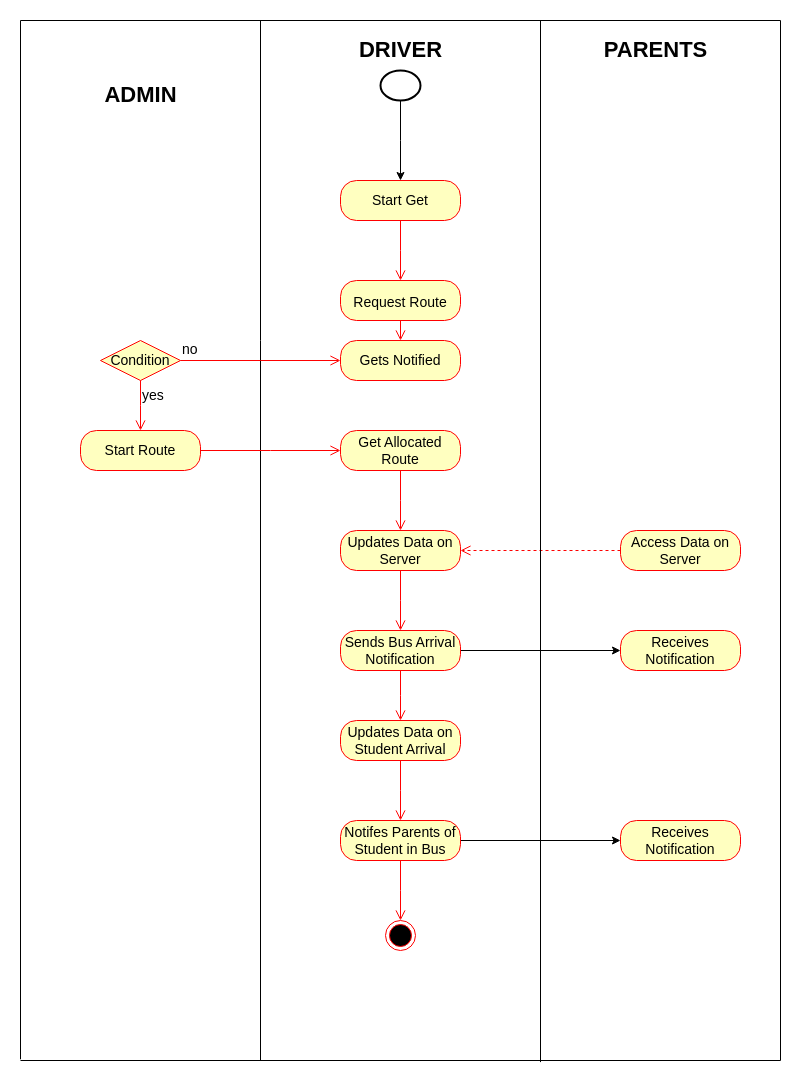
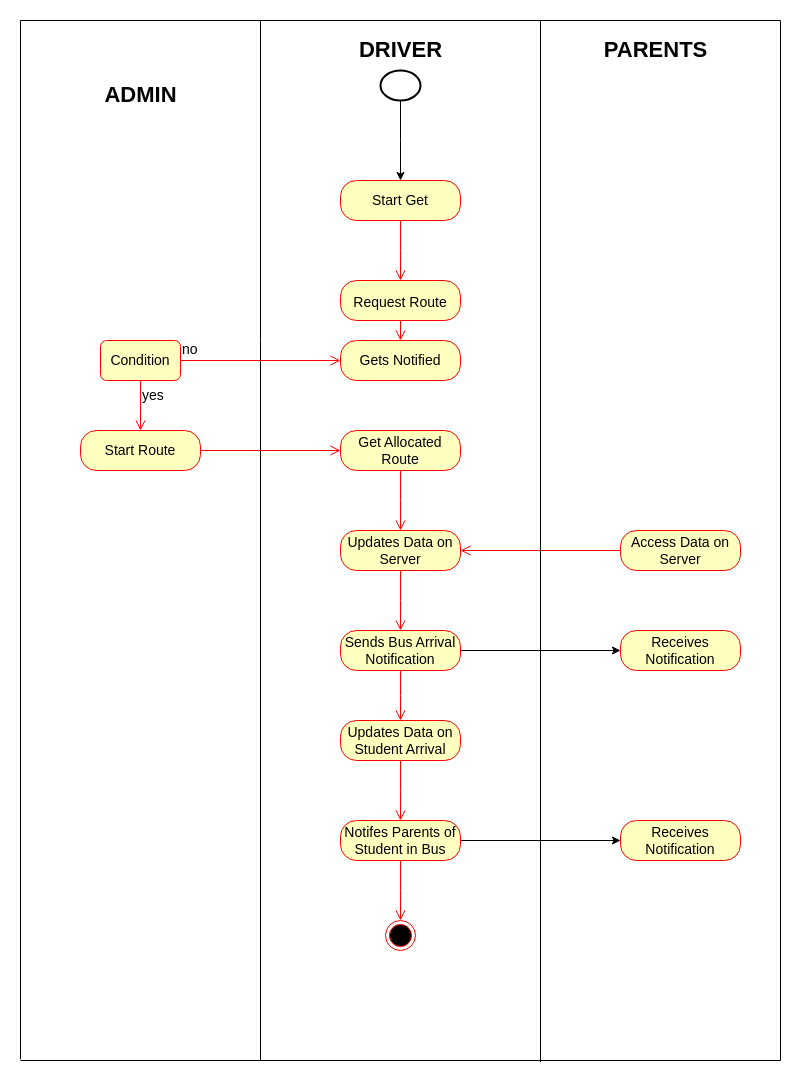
node "Condition": shape diamond -> rounded rectangle
edge "Access Data on Server" -> "Updates Data on Server": style dashed -> solid
